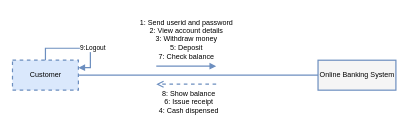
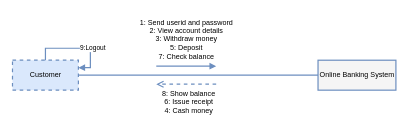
node "8: Show balance 6: Issue receipt 4: Cash dispensed": label "8: Show balance 6: Issue receipt 4: Cash dispensed" -> "8: Show balance 6: Issue receipt 4: Cash money"
